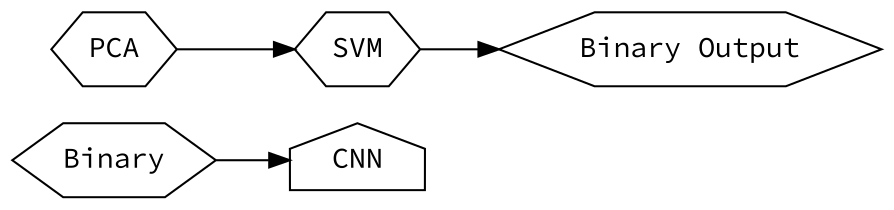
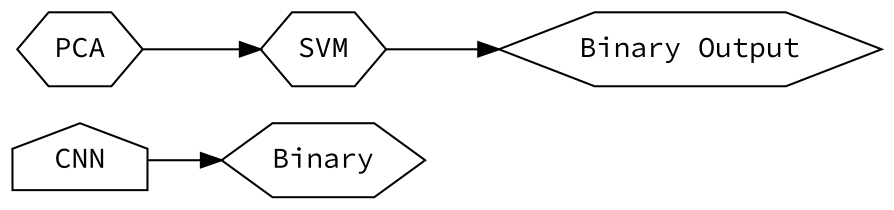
edge "Binary" -> "CNN": reversed
